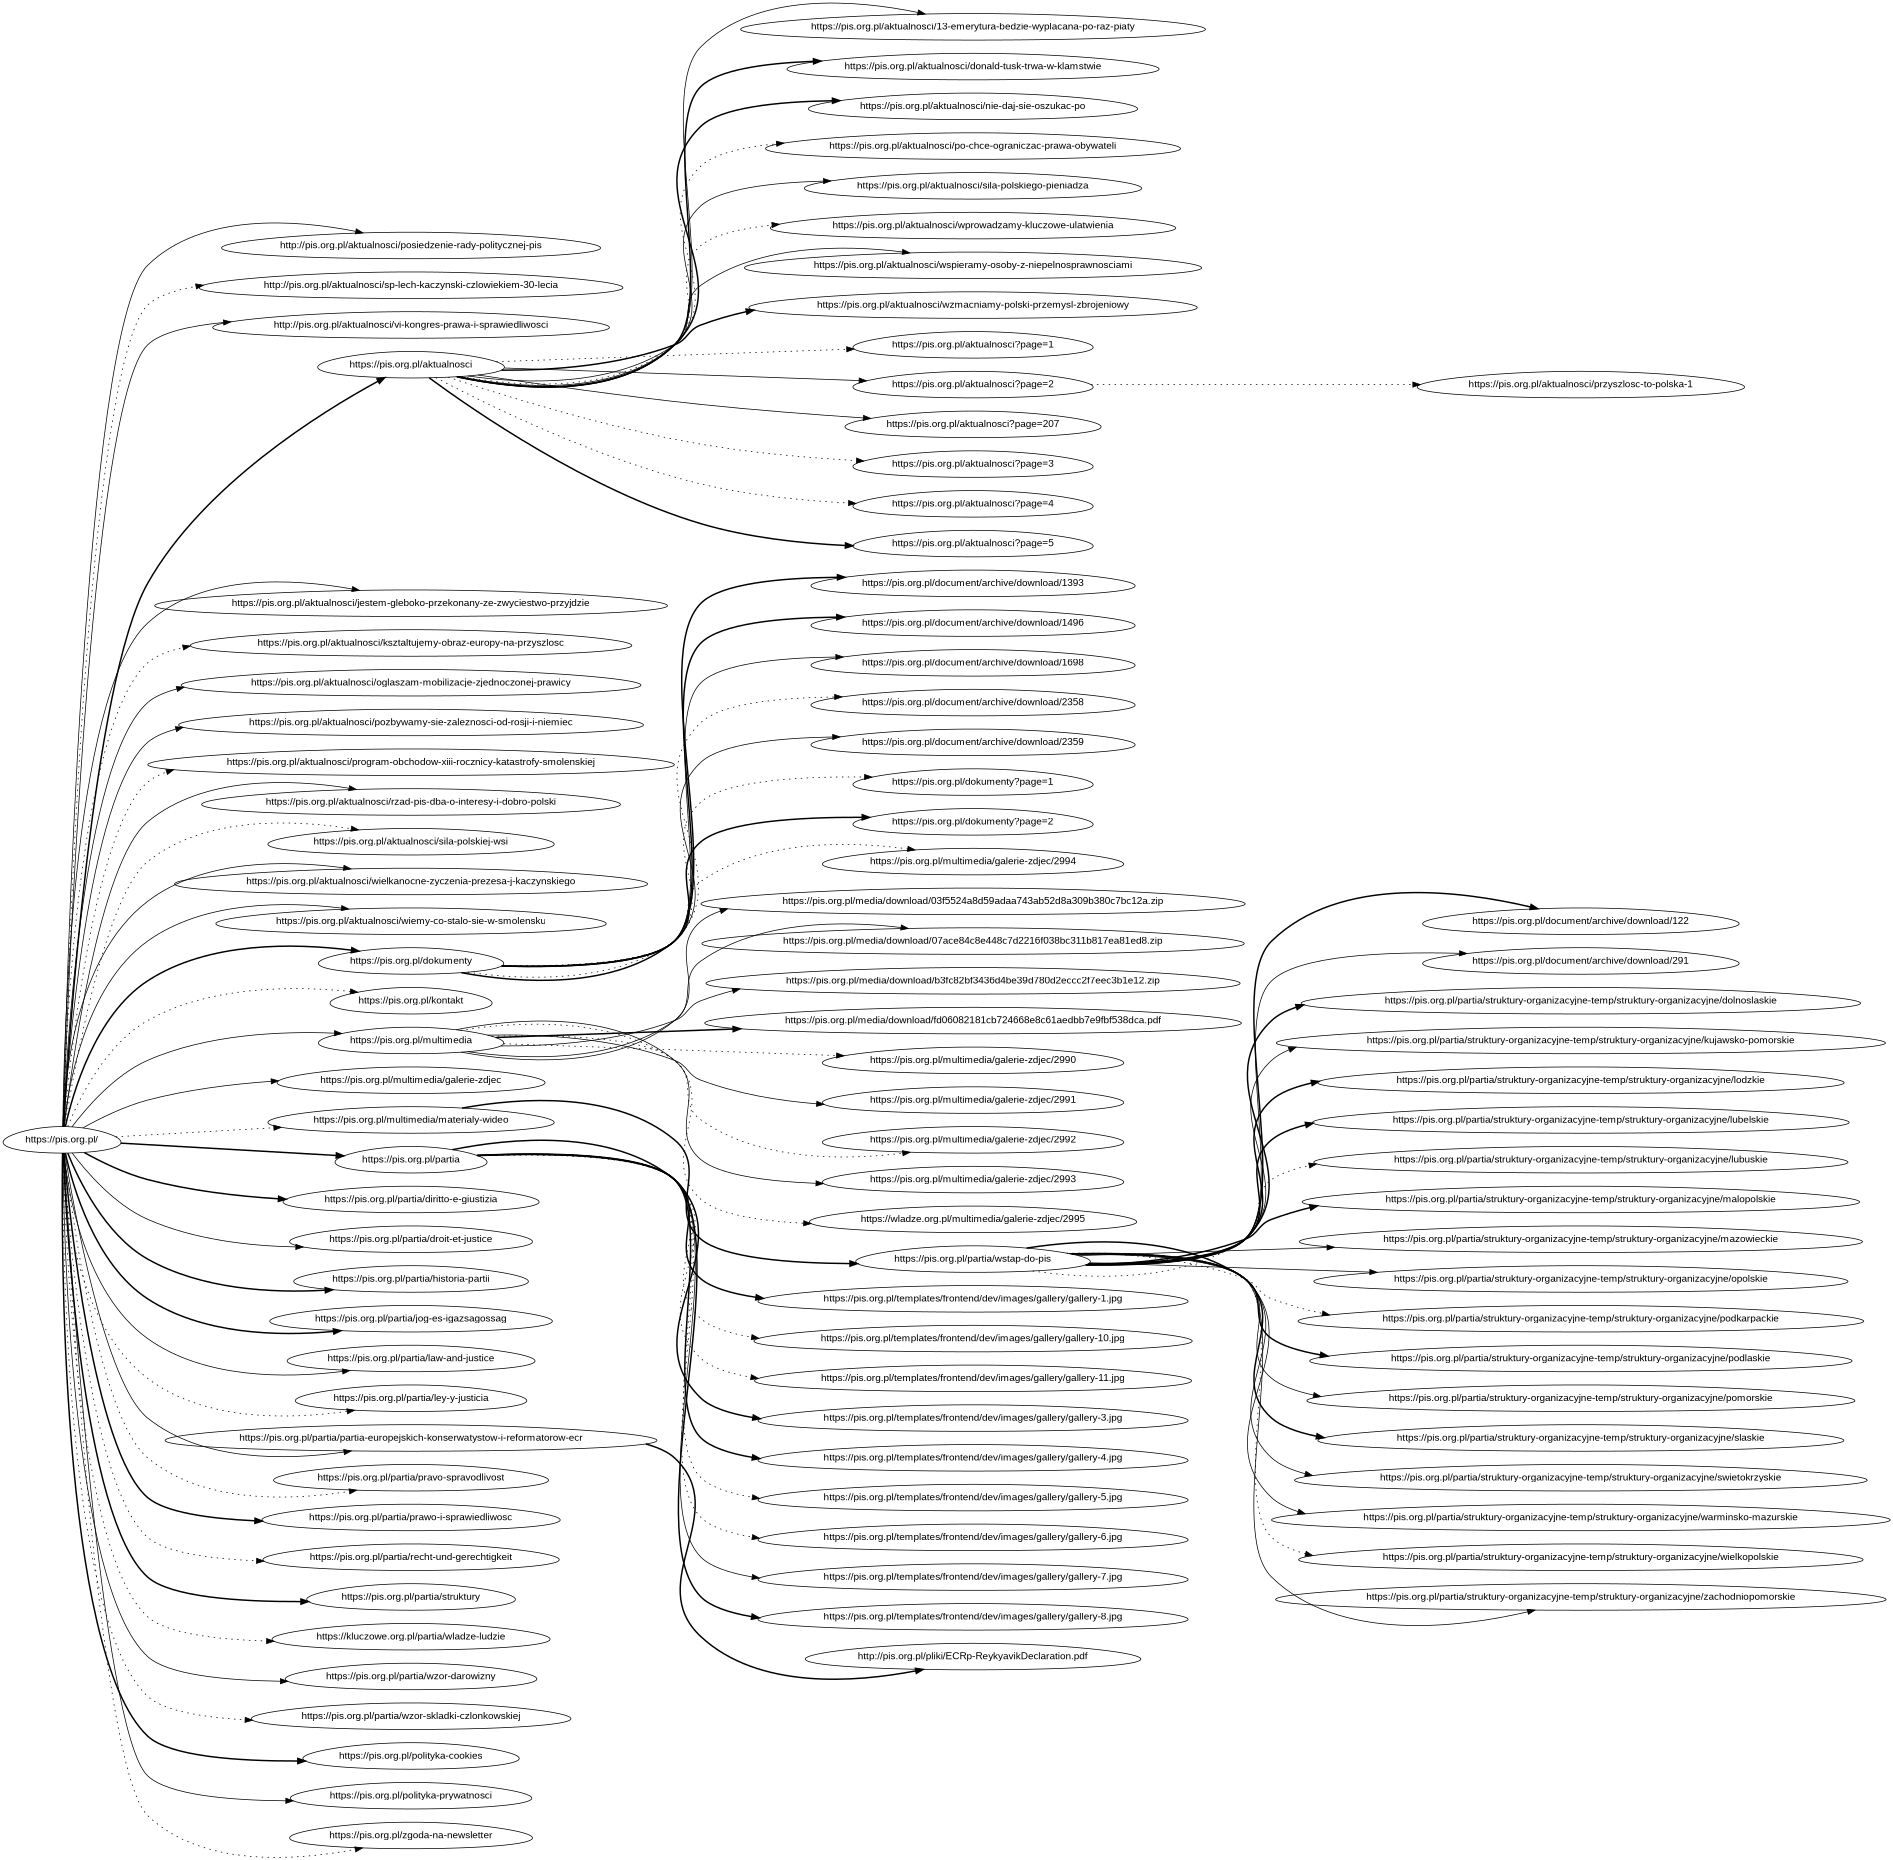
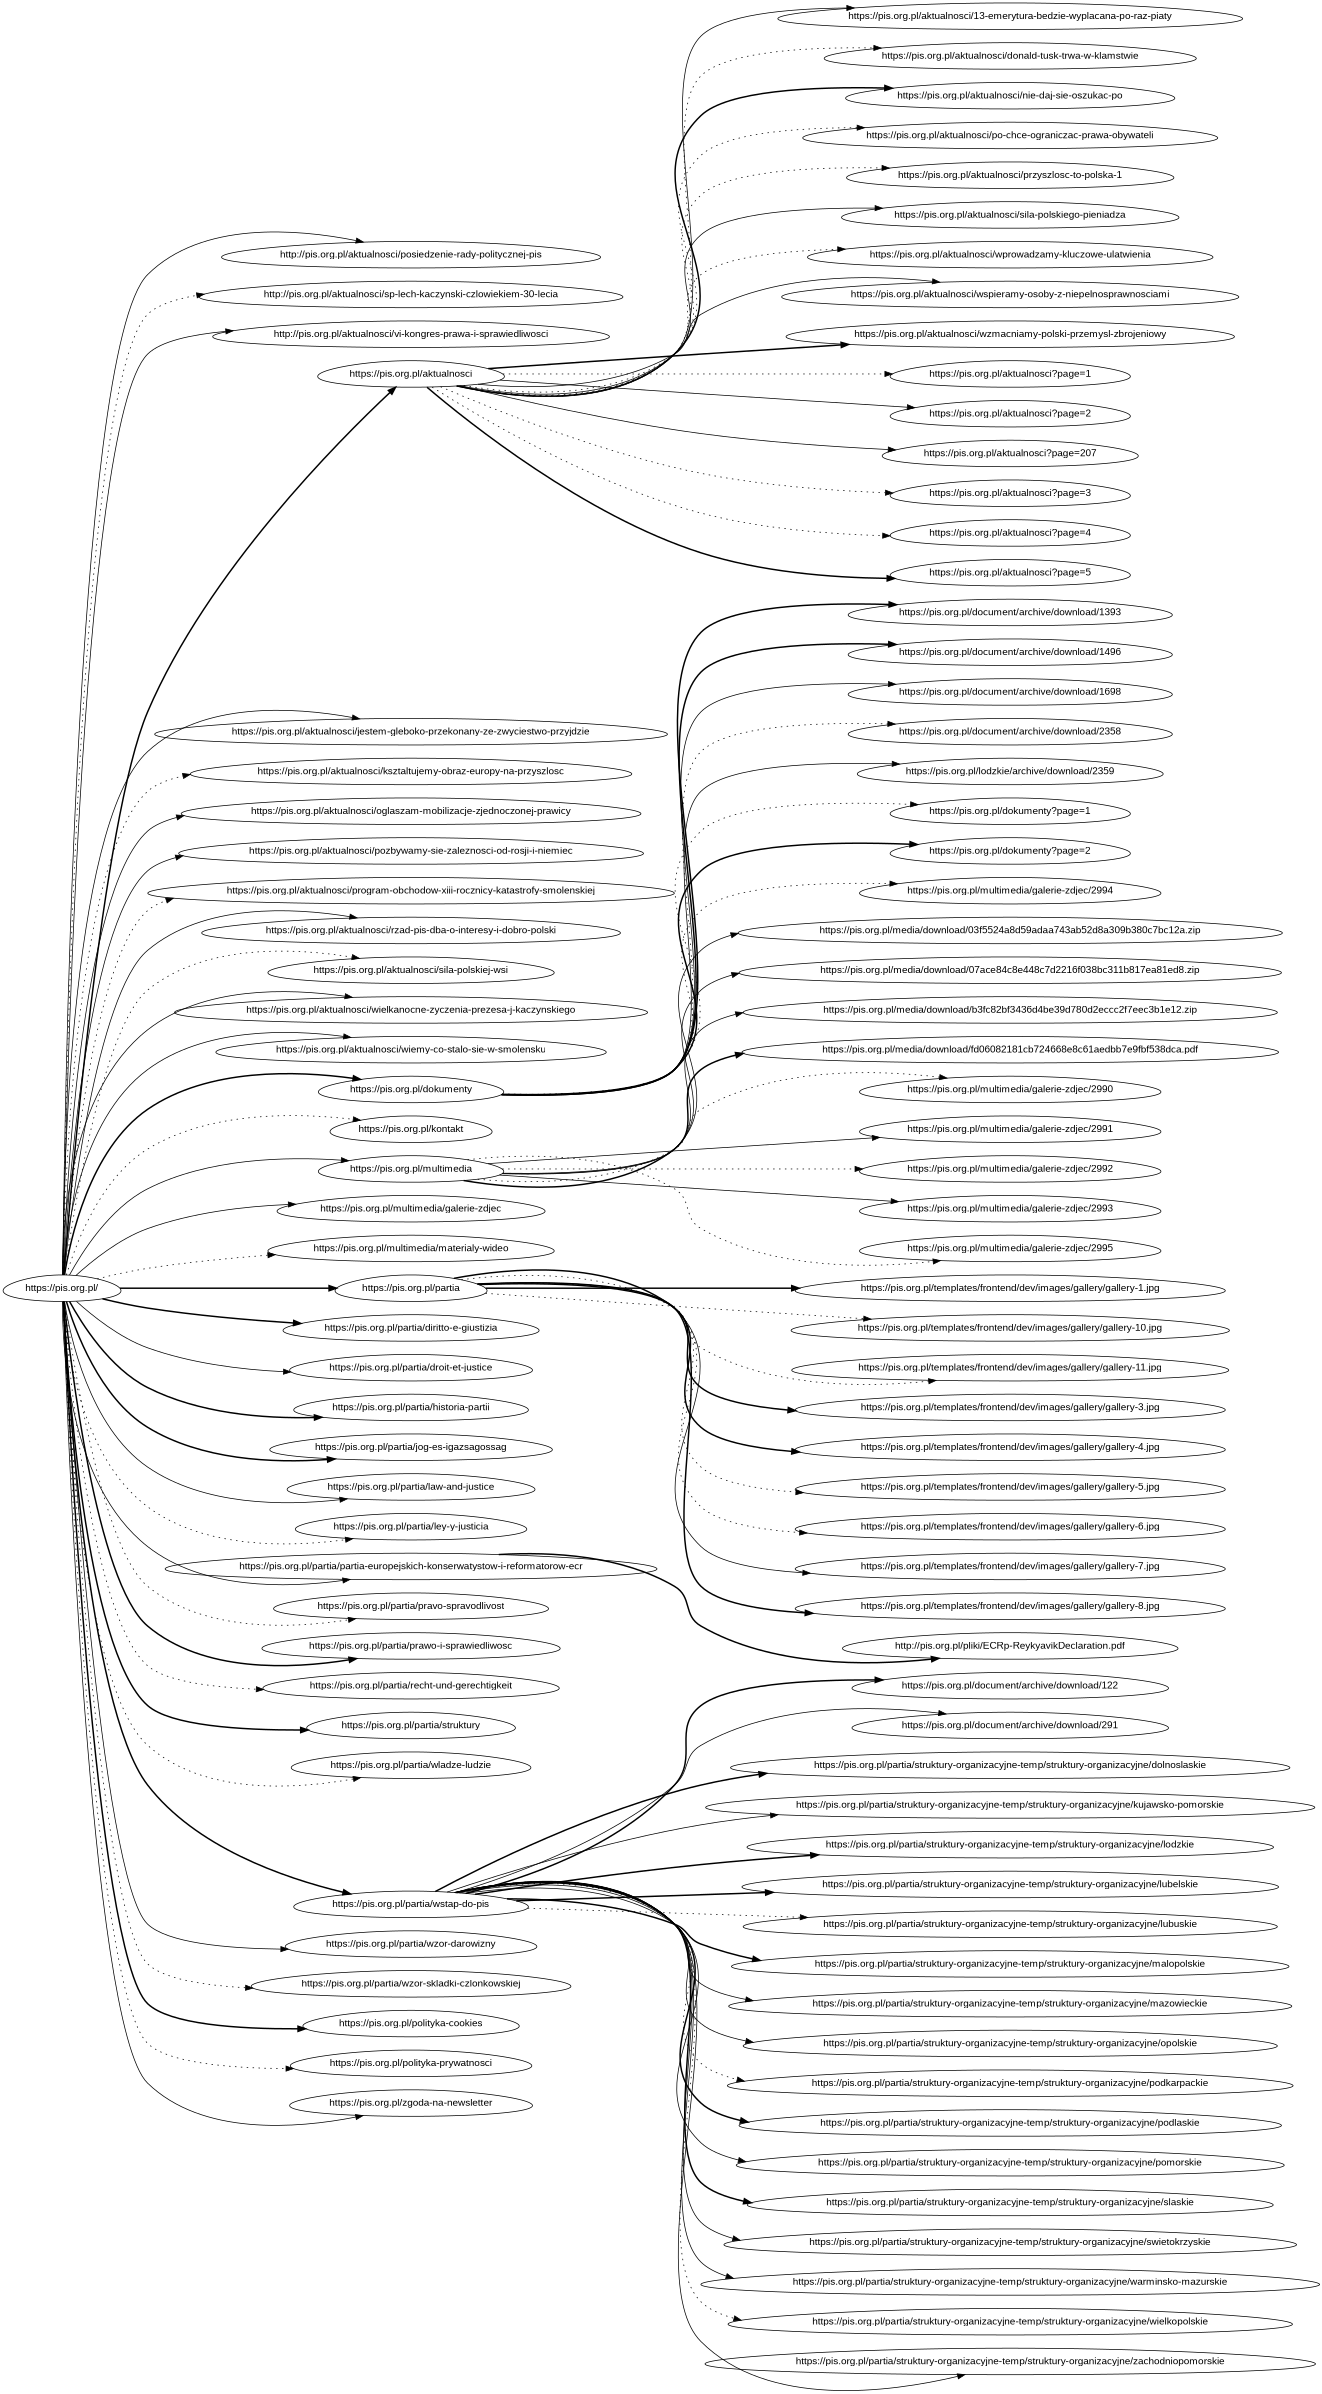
edge "https://pis.org.pl/aktualnosci" -> "https://pis.org.pl/aktualnosci/donald-tusk-trwa-w-klamstwie": style bold -> dotted
edge "https://pis.org.pl/aktualnosci?page=2" -> "https://pis.org.pl/aktualnosci/przyszlosc-to-polska-1": now "https://pis.org.pl/aktualnosci" -> "https://pis.org.pl/aktualnosci/przyszlosc-to-polska-1"
node "https://pis.org.pl/document/archive/download/2359": label "https://pis.org.pl/document/archive/download/2359" -> "https://pis.org.pl/lodzkie/archive/download/2359"
edge "https://pis.org.pl/multimedia/materialy-wideo" -> "https://pis.org.pl/partia/wstap-do-pis": now "https://pis.org.pl/" -> "https://pis.org.pl/partia/wstap-do-pis"
node "https://wladze.org.pl/multimedia/galerie-zdjec/2995": label "https://wladze.org.pl/multimedia/galerie-zdjec/2995" -> "https://pis.org.pl/multimedia/galerie-zdjec/2995"
edge "https://pis.org.pl/" -> "https://pis.org.pl/zgoda-na-newsletter": style dotted -> solid
node "https://kluczowe.org.pl/partia/wladze-ludzie": label "https://kluczowe.org.pl/partia/wladze-ludzie" -> "https://pis.org.pl/partia/wladze-ludzie"
edge "https://pis.org.pl/" -> "https://pis.org.pl/polityka-prywatnosci": style solid -> dotted
